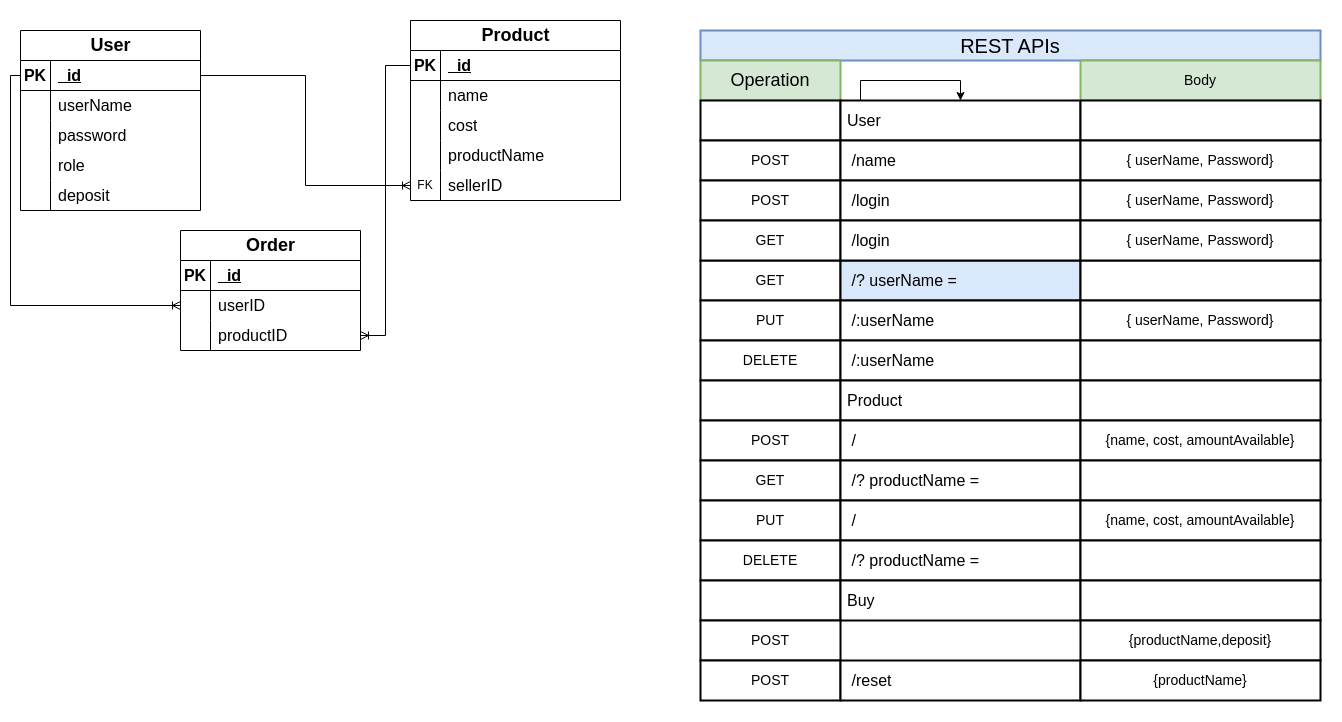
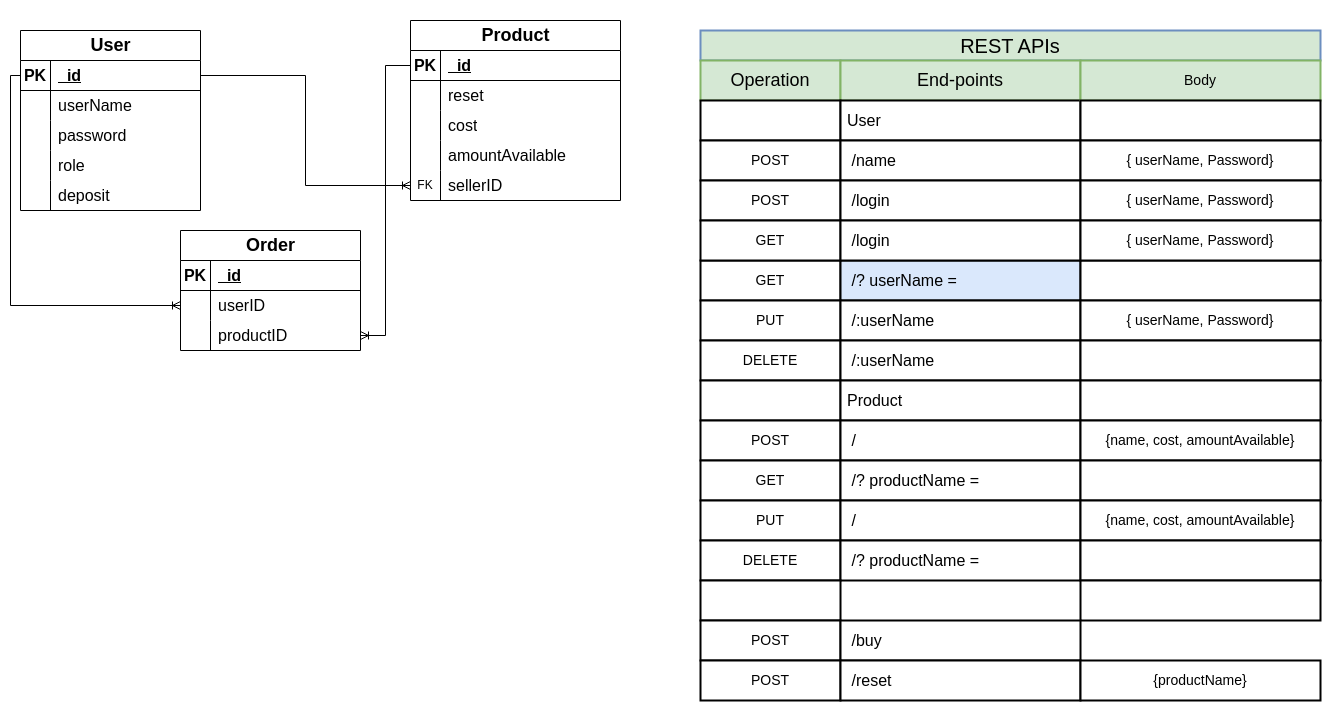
node "REST APIs": fillcolor #dae8fc -> #d5e8d4
node "End-points": added
node "name": label "name" -> "reset"
node "productName": label "productName" -> "amountAvailable"
node "Buy": removed
node "/buy": added
node "{productName,deposit}": removed
